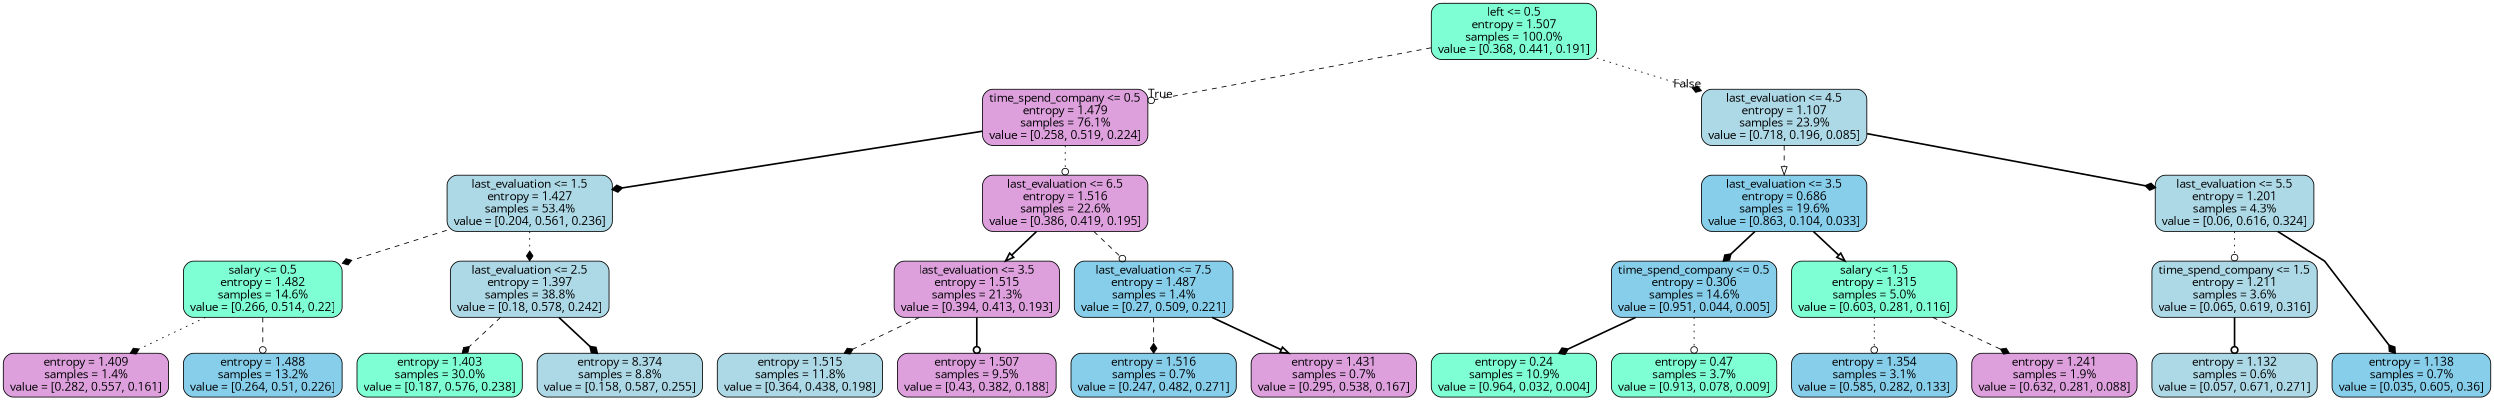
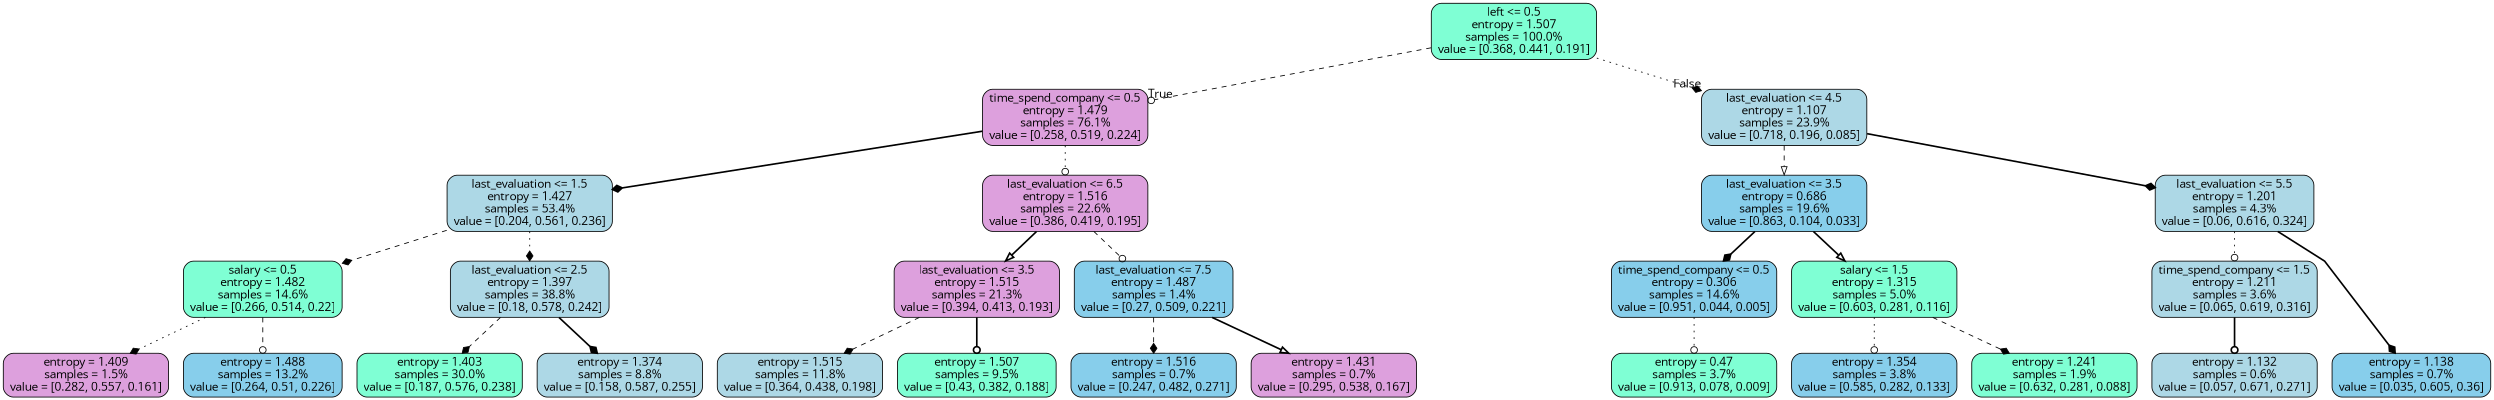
node "entropy = 1.409 samples = 1.4% value = [0.282, 0.557, 0.161]": label "entropy = 1.409 samples = 1.4% value = [0.282, 0.557, 0.161]" -> "entropy = 1.409 samples = 1.5% value = [0.282, 0.557, 0.161]"
node "entropy = 8.374 samples = 8.8% value = [0.158, 0.587, 0.255]": label "entropy = 8.374 samples = 8.8% value = [0.158, 0.587, 0.255]" -> "entropy = 1.374 samples = 8.8% value = [0.158, 0.587, 0.255]"
node "entropy = 1.507 samples = 9.5% value = [0.43, 0.382, 0.188]": fillcolor plum -> aquamarine
node "entropy = 0.24 samples = 10.9% value = [0.964, 0.032, 0.004]": removed
node "entropy = 1.354 samples = 3.1% value = [0.585, 0.282, 0.133]": label "entropy = 1.354 samples = 3.1% value = [0.585, 0.282, 0.133]" -> "entropy = 1.354 samples = 3.8% value = [0.585, 0.282, 0.133]"
node "entropy = 1.241 samples = 1.9% value = [0.632, 0.281, 0.088]": fillcolor plum -> aquamarine
